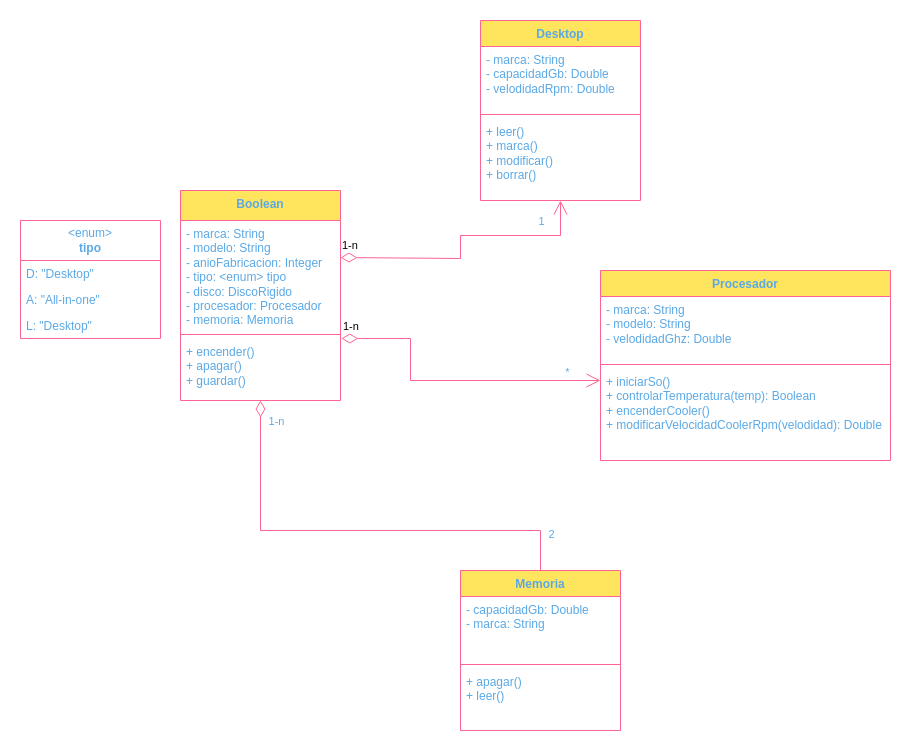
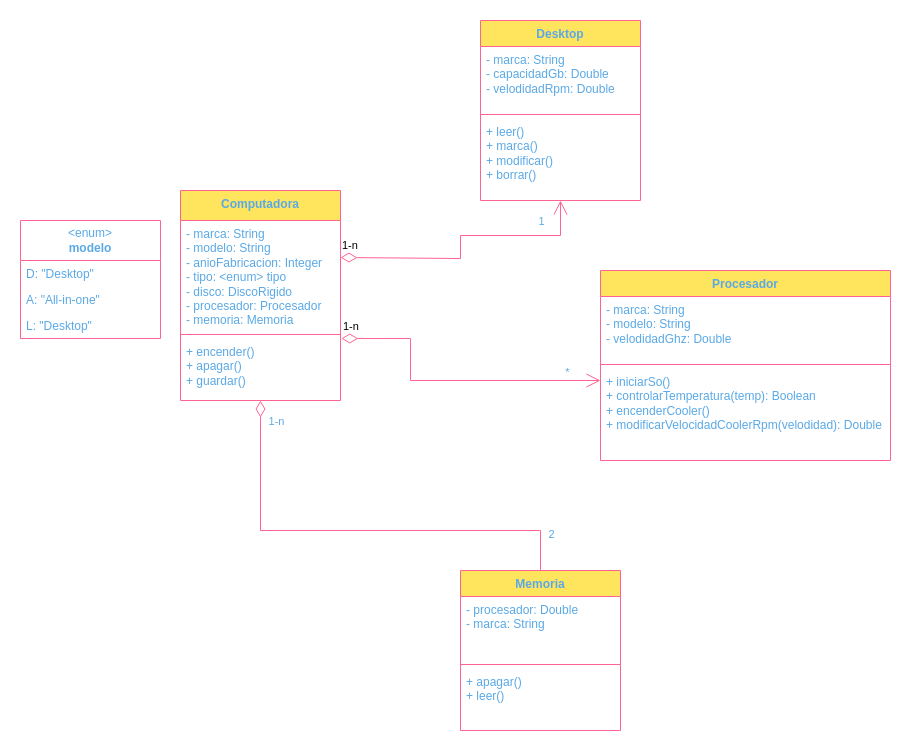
node "Boolean": label "Boolean" -> "Computadora"
node "<enum> tipo": label "<enum> tipo" -> "<enum> modelo"
node "- capacidadGb: Double- marca: String": label "- capacidadGb: Double- marca: String" -> "- procesador: Double- marca: String"
